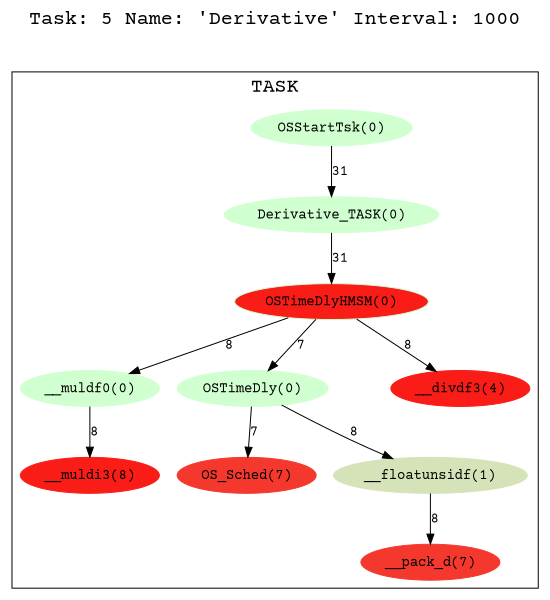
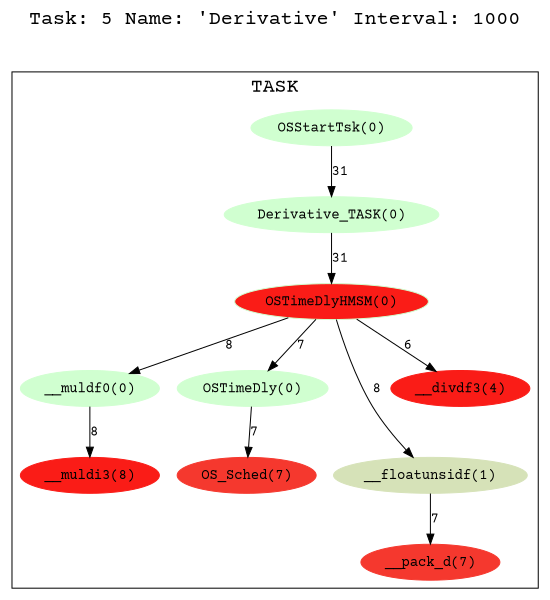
edge "OSTimeDlyHMSM(0)" -> "__divdf3(4)": label "8" -> "6"
edge "OSTimeDly(0)" -> "__floatunsidf(1)": now "OSTimeDlyHMSM(0)" -> "__floatunsidf(1)"
edge "__floatunsidf(1)" -> "__pack_d(7)": label "8" -> "7"
